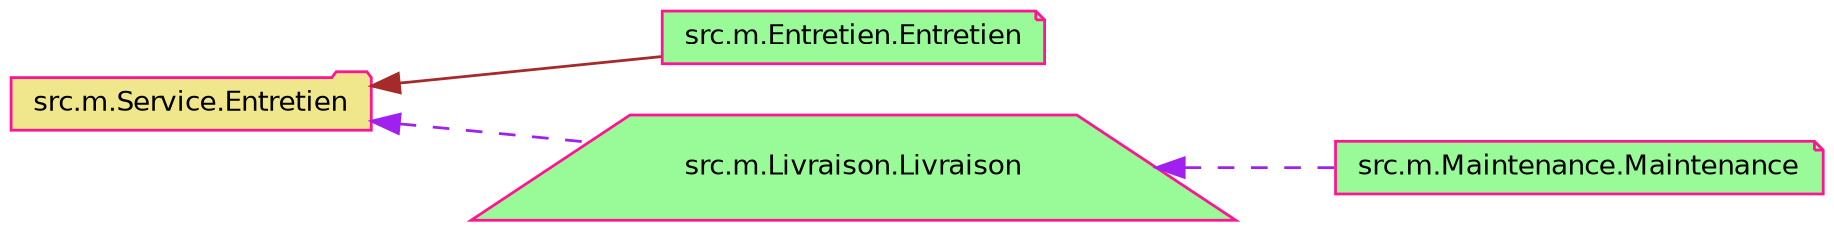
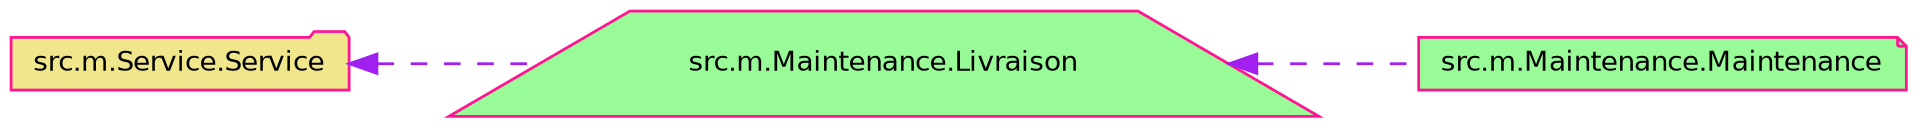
node "src.m.Entretien.Entretien": removed
node "src.m.Service.Entretien": label "src.m.Service.Entretien" -> "src.m.Service.Service"
node "src.m.Livraison.Livraison": label "src.m.Livraison.Livraison" -> "src.m.Maintenance.Livraison"
